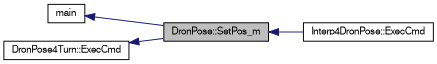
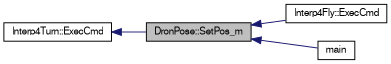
edge "DronPose::SetPos_m" -> "main": reversed
node "Interp4DronPose::ExecCmd": label "Interp4DronPose::ExecCmd" -> "Interp4Fly::ExecCmd"
node "DronPose4Turn::ExecCmd": label "DronPose4Turn::ExecCmd" -> "Interp4Turn::ExecCmd"
